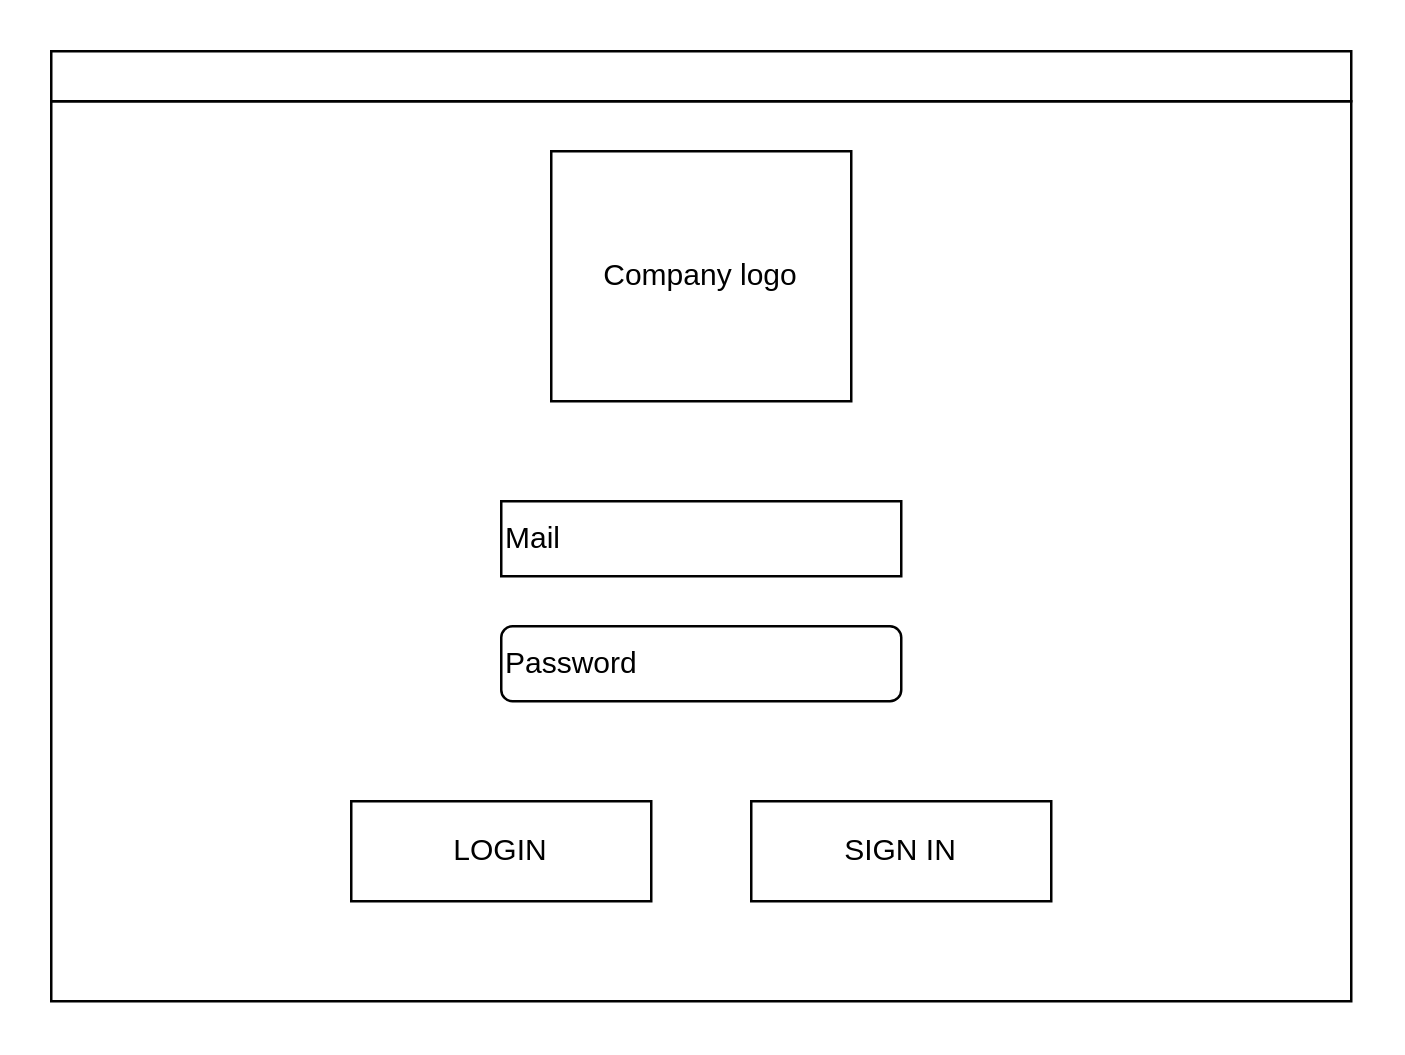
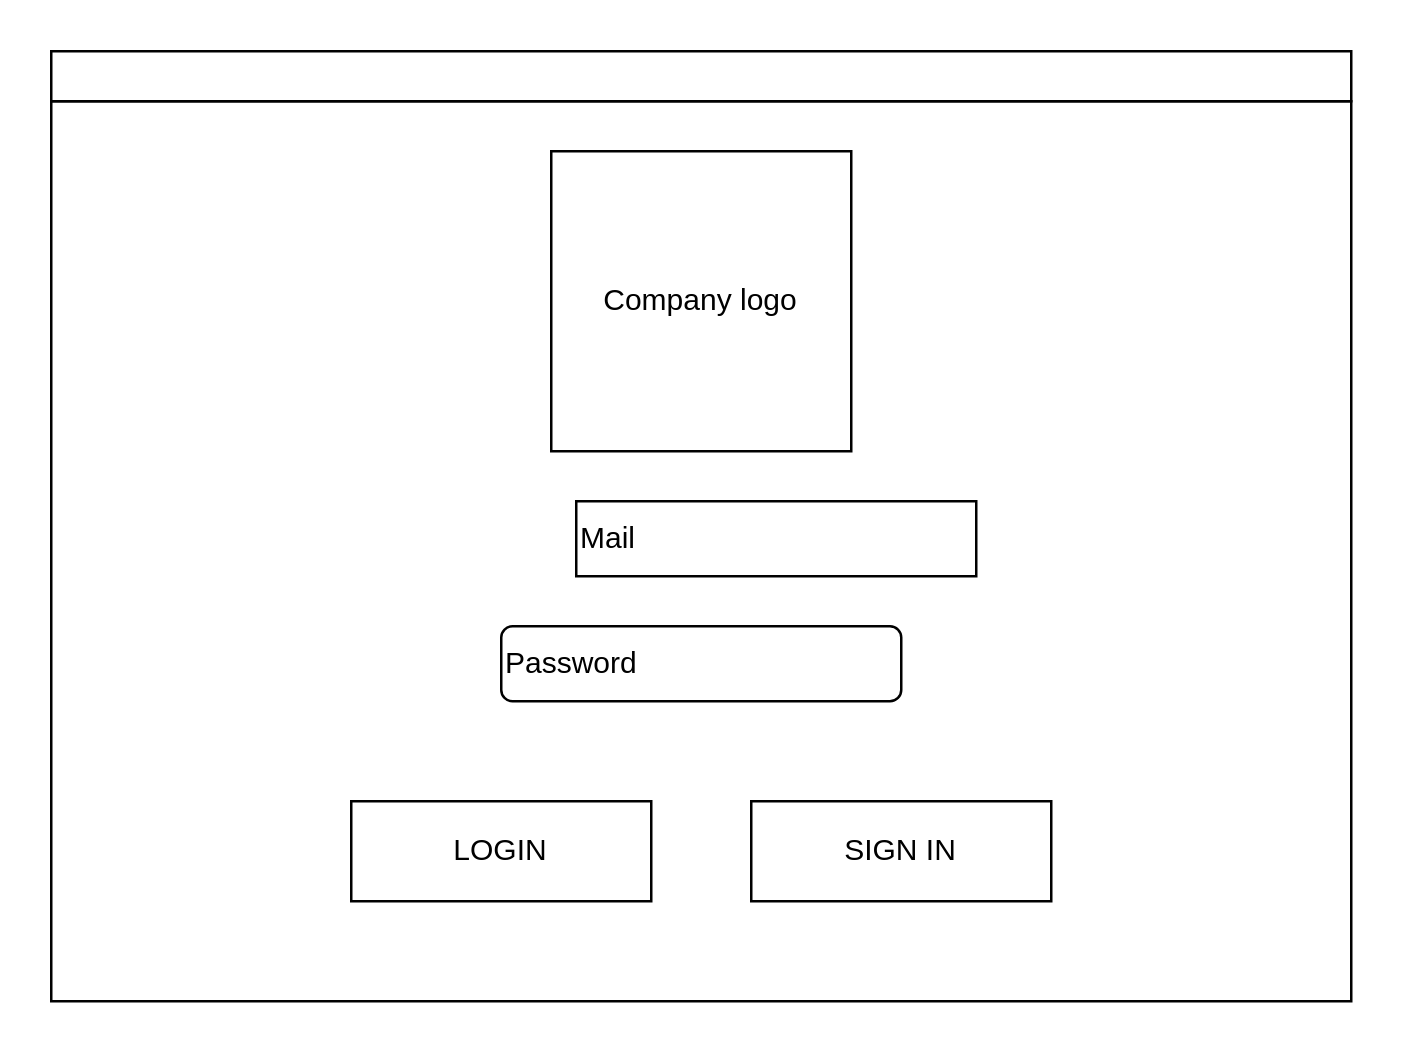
node "Company logo": size 300x250 -> 300x300
node "Mail": moved (701, 539) -> (776, 539)
